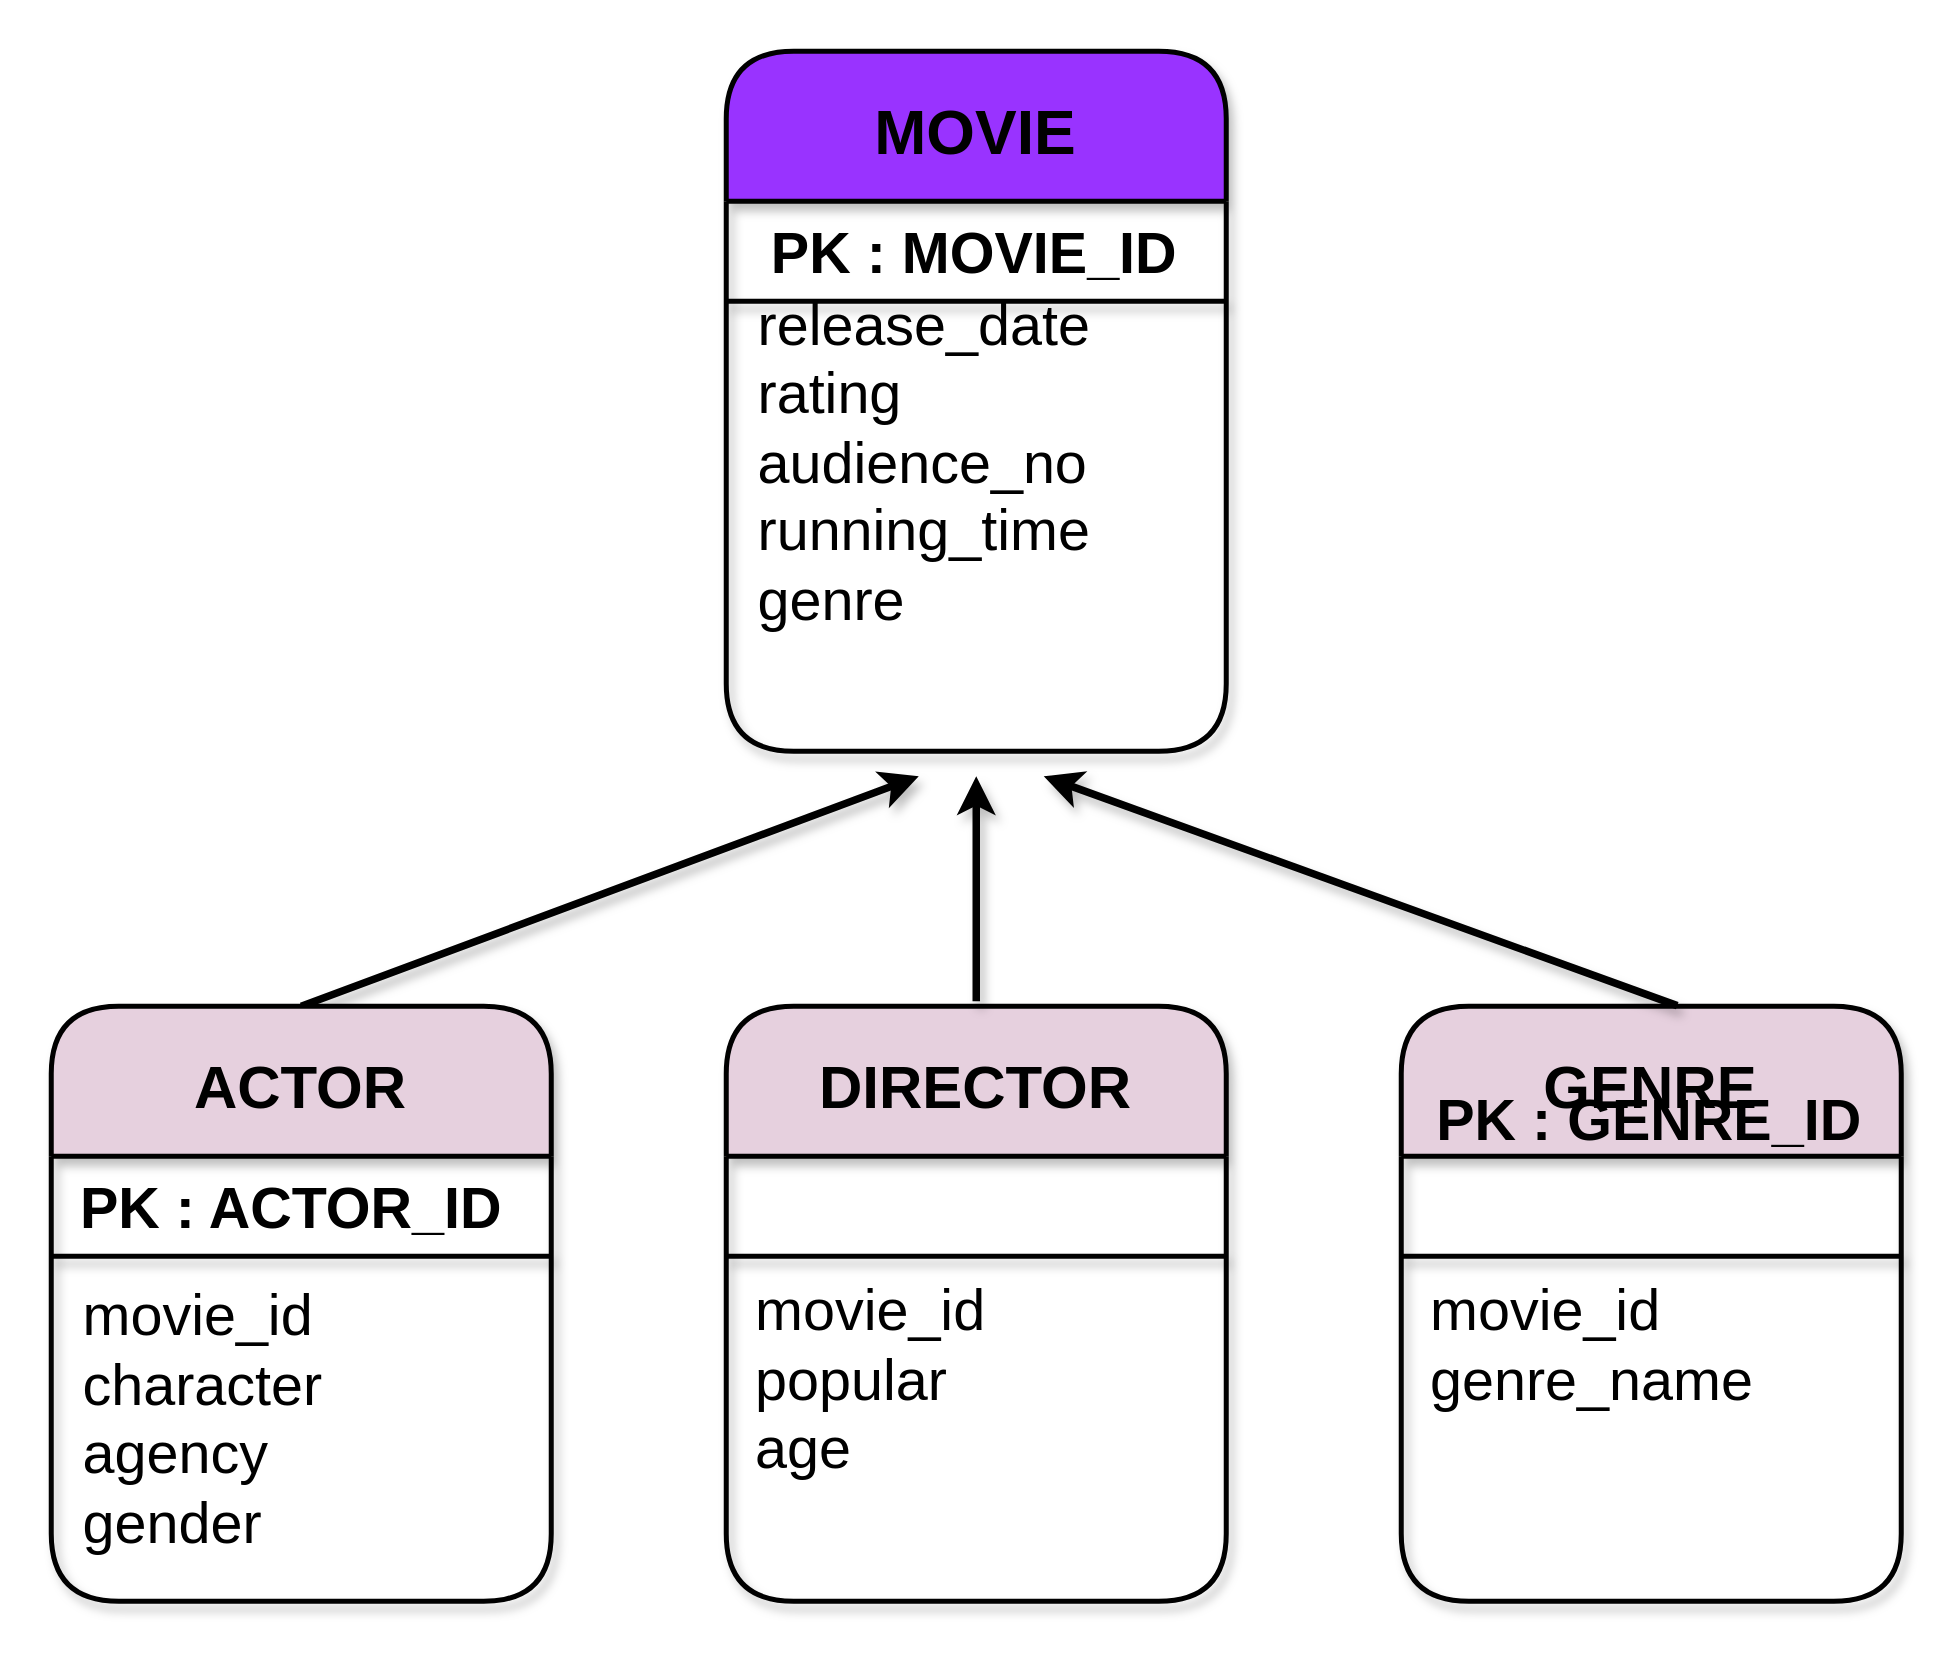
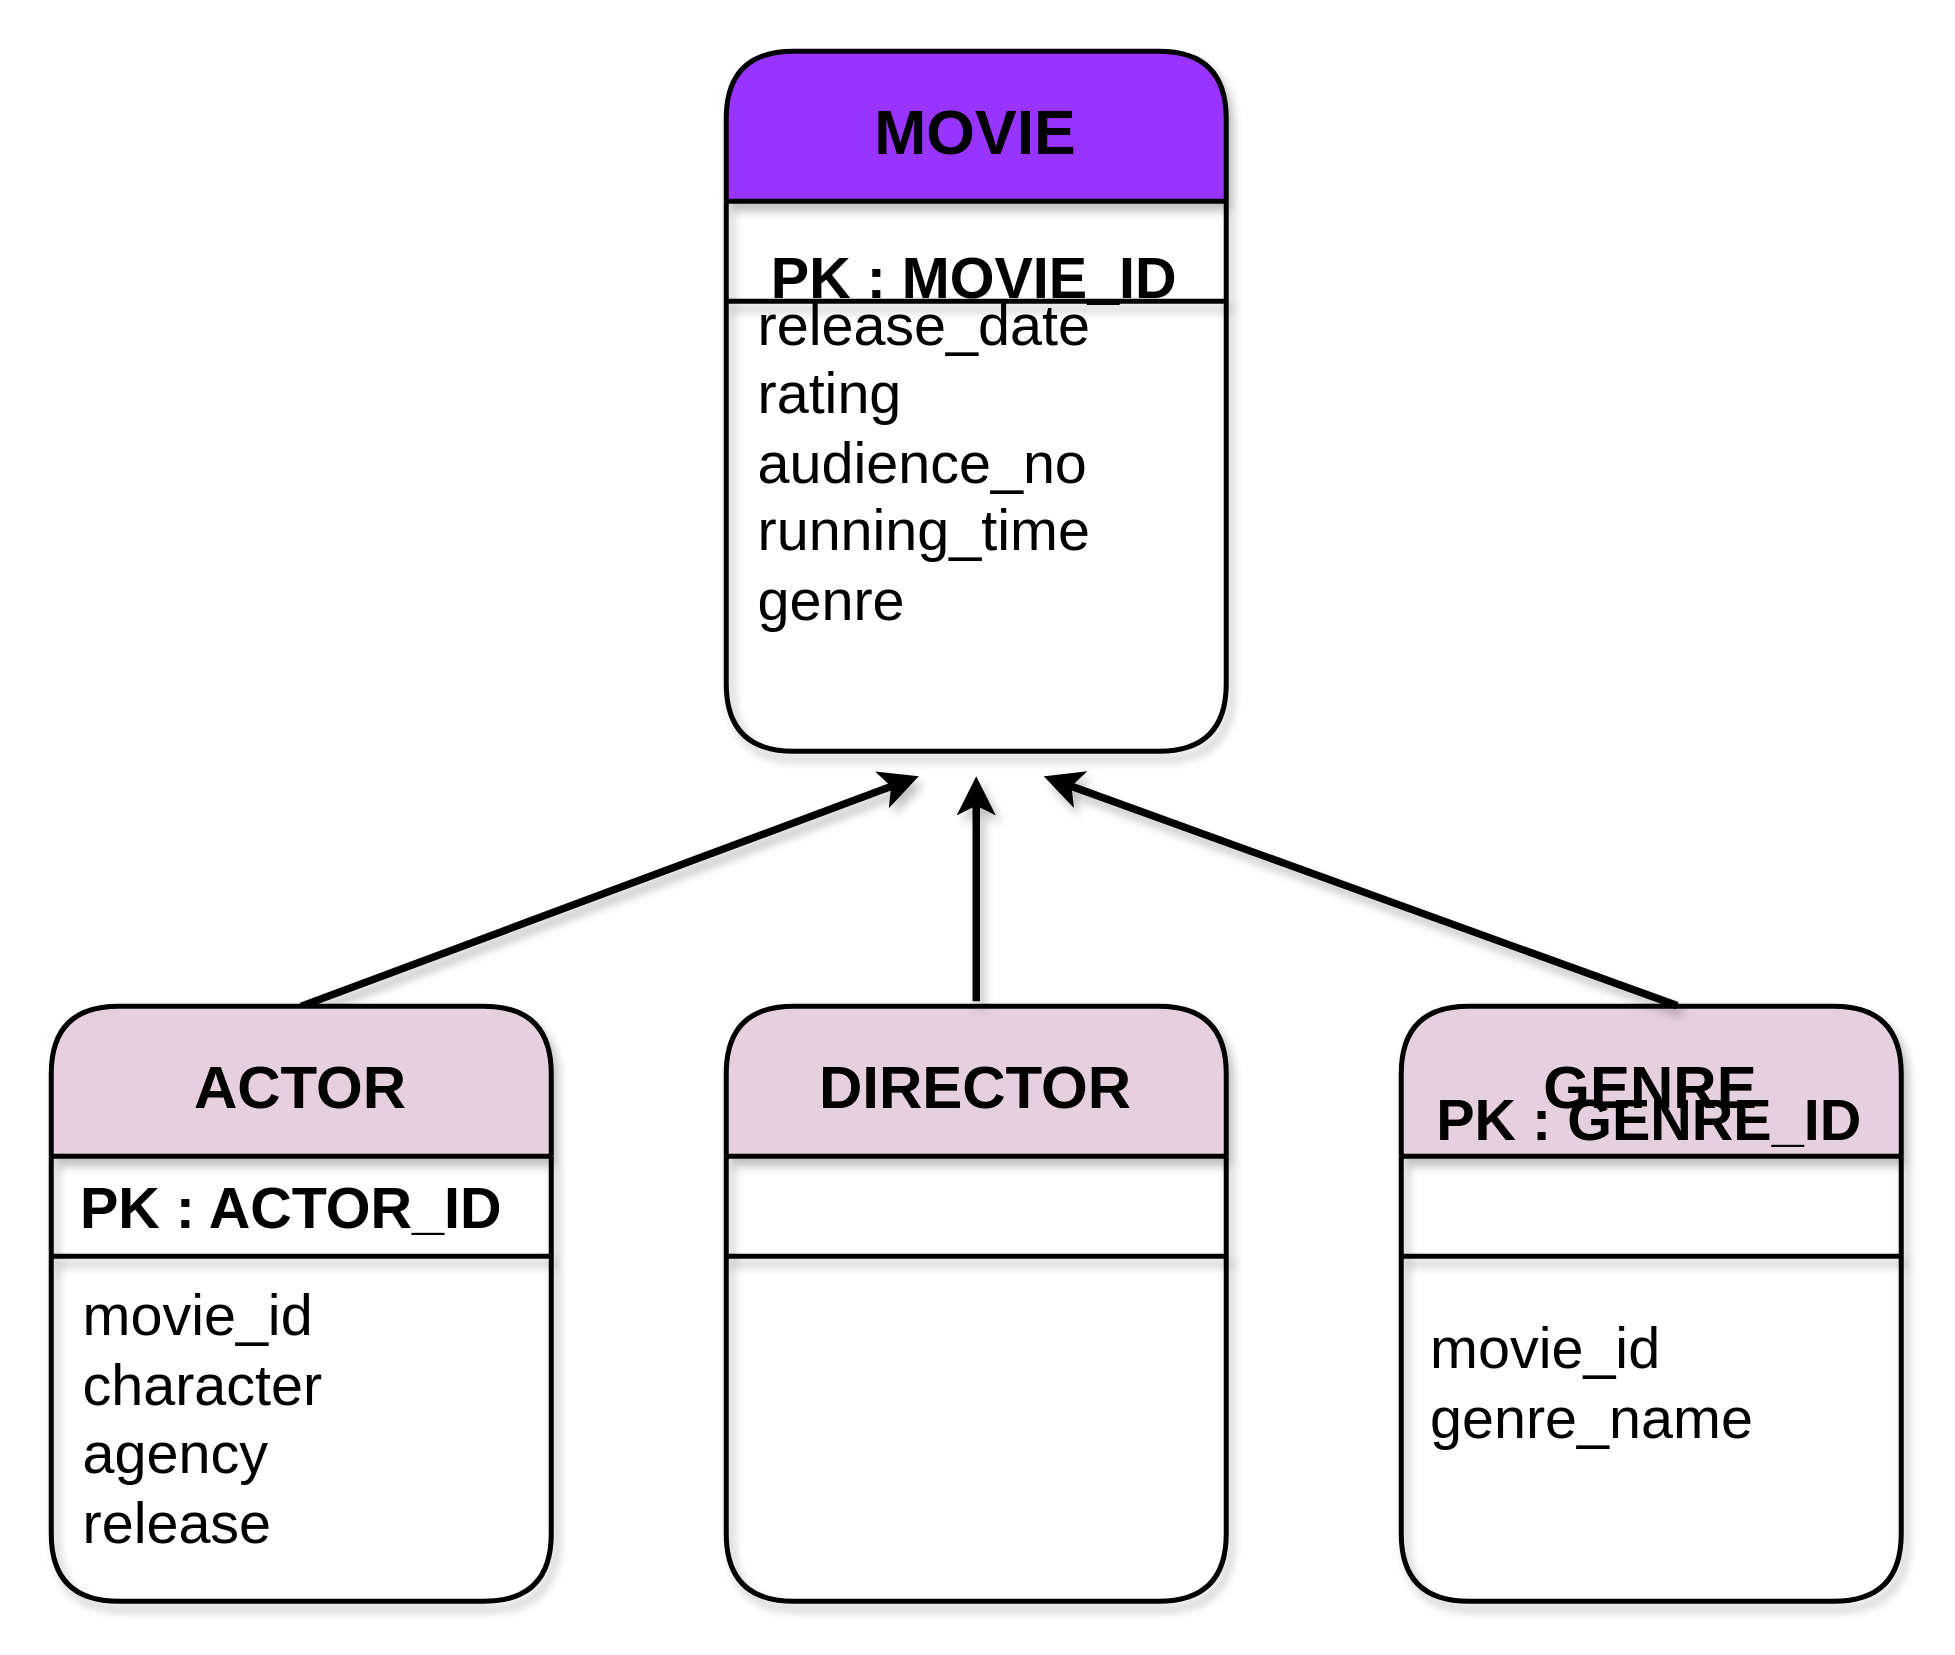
node "PK : MOVIE_ID": moved (975, 254) -> (975, 279)
node "movie_id genre_name": moved (1651, 1346) -> (1651, 1384)
node "movie_id popular age": removed
node "movie_id character agency gender": label "movie_id character agency gender" -> "movie_id character agency release"
